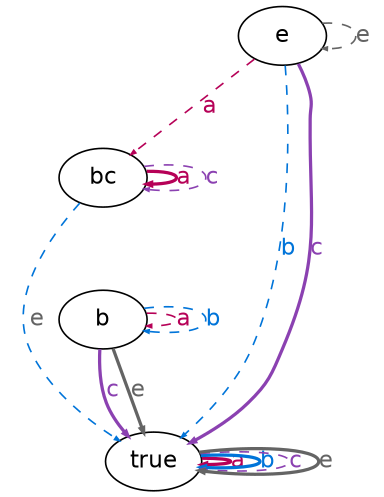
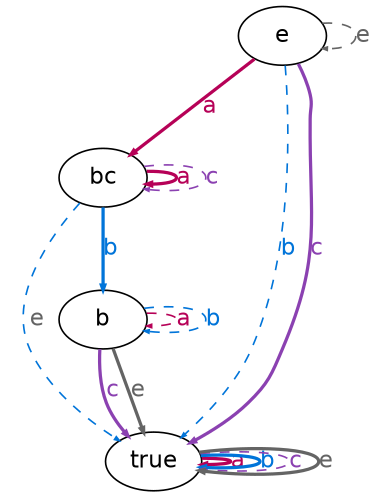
edge "e" -> "bc": style dashed -> bold
edge "bc" -> "b": added, label "b"
